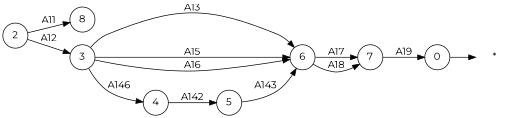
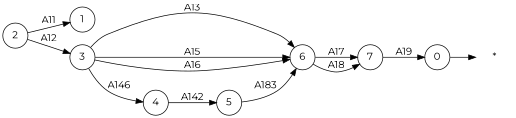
node "8": label "8" -> "1"
edge "5" -> "6": label "A143" -> "A183"
